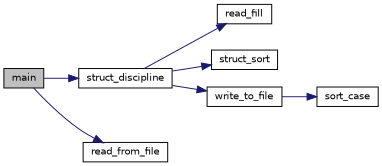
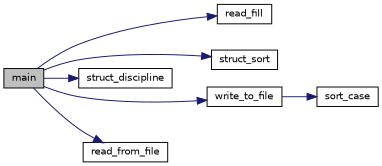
edge "struct_discipline" -> "read_fill": now "main" -> "read_fill"
edge "struct_discipline" -> "struct_sort": now "main" -> "struct_sort"
edge "struct_discipline" -> "write_to_file": now "main" -> "write_to_file"
